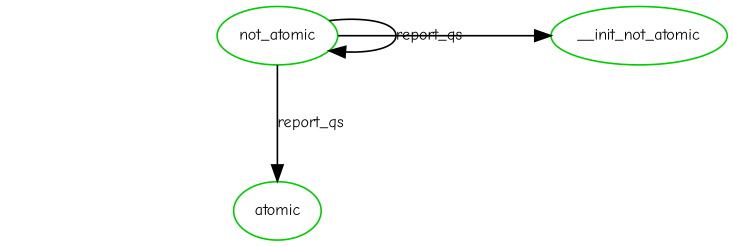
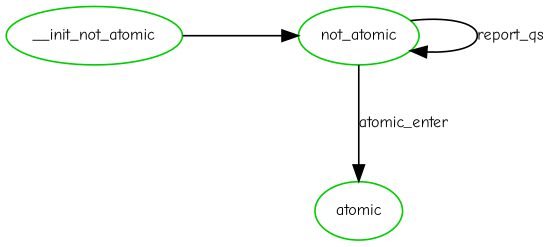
edge "not_atomic" -> "__init_not_atomic": reversed
edge "not_atomic" -> "atomic": label "report_qs" -> "atomic_enter"
